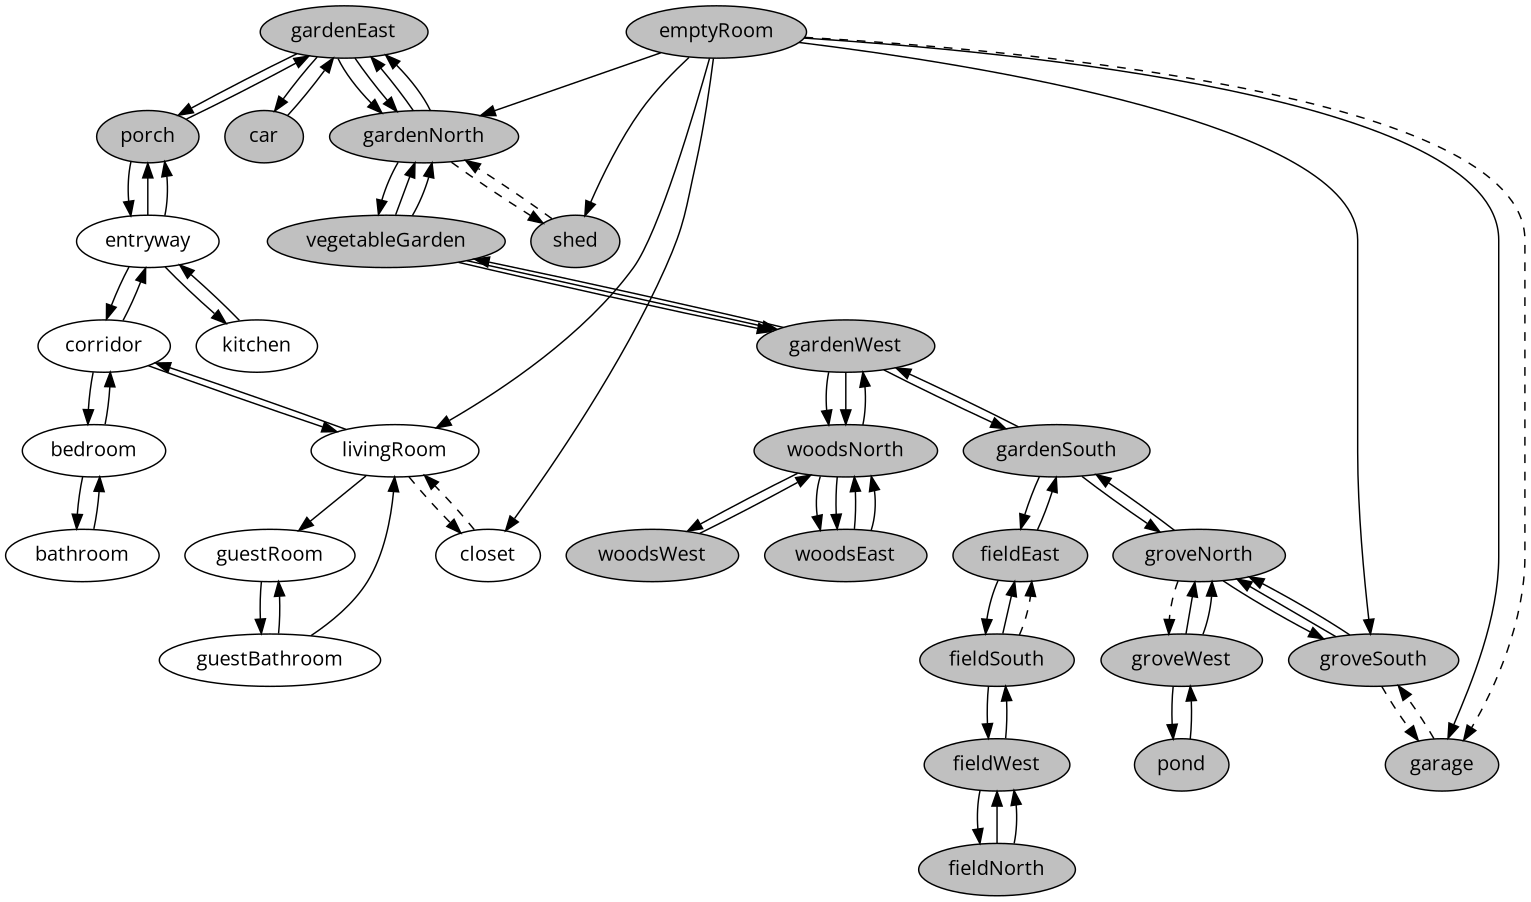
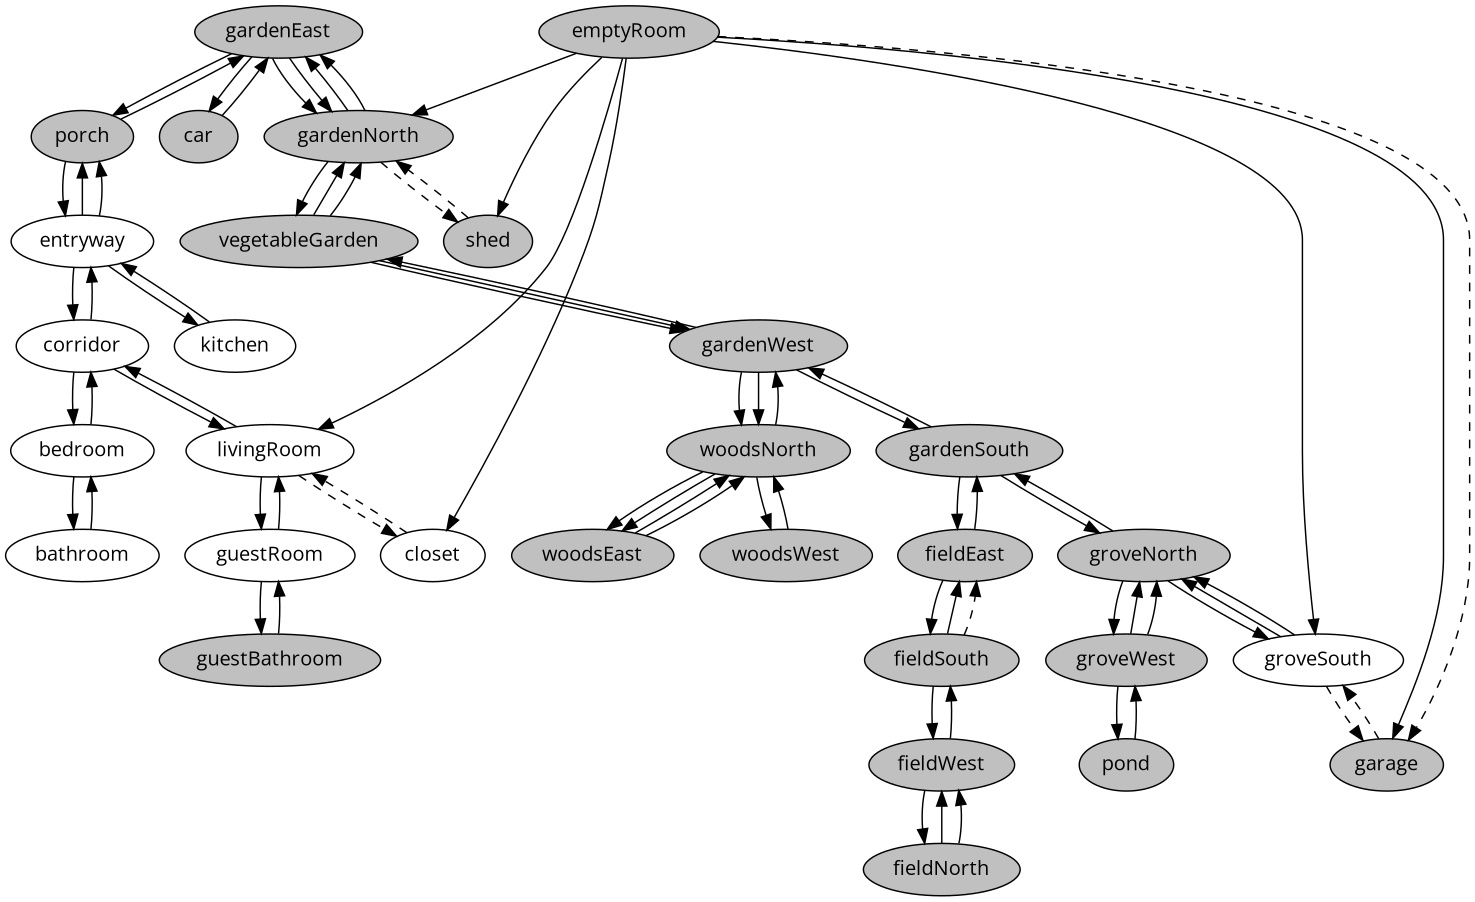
edge "guestBathroom" -> "livingRoom": now "guestRoom" -> "livingRoom"
edge "groveNorth" -> "groveWest": style dashed -> solid
node "guestBathroom": fillcolor white -> grey
node "groveSouth": fillcolor grey -> white
